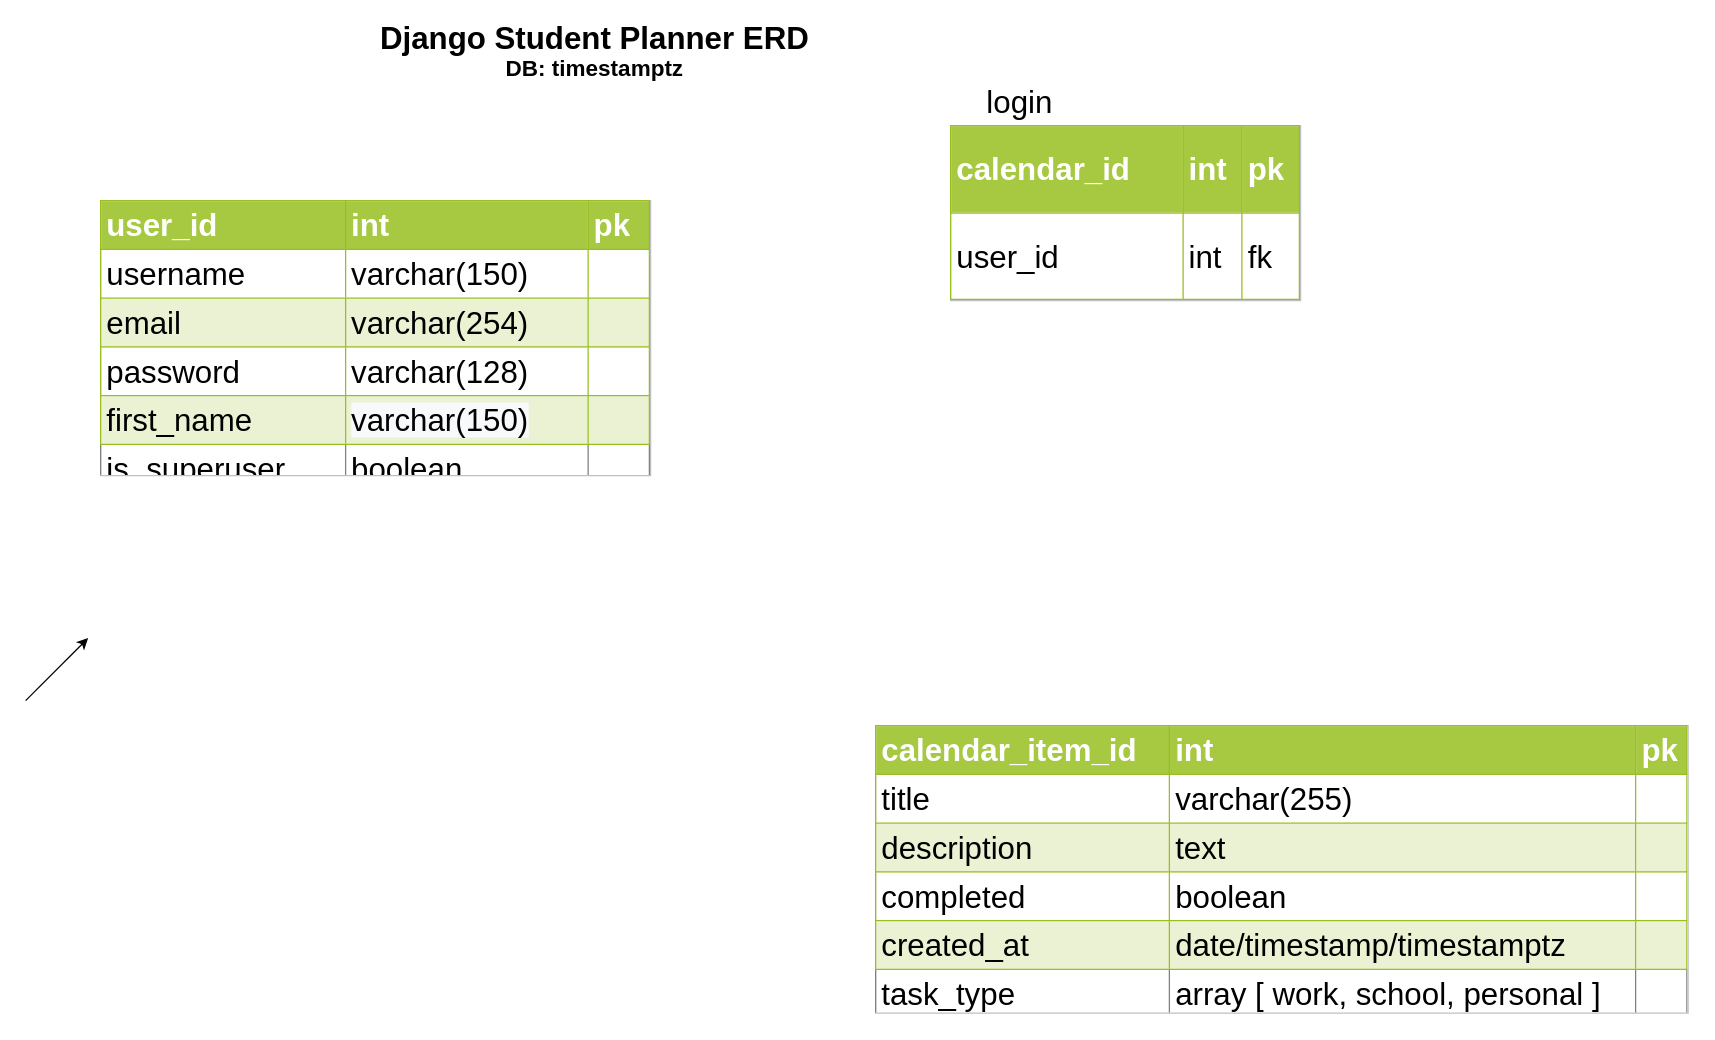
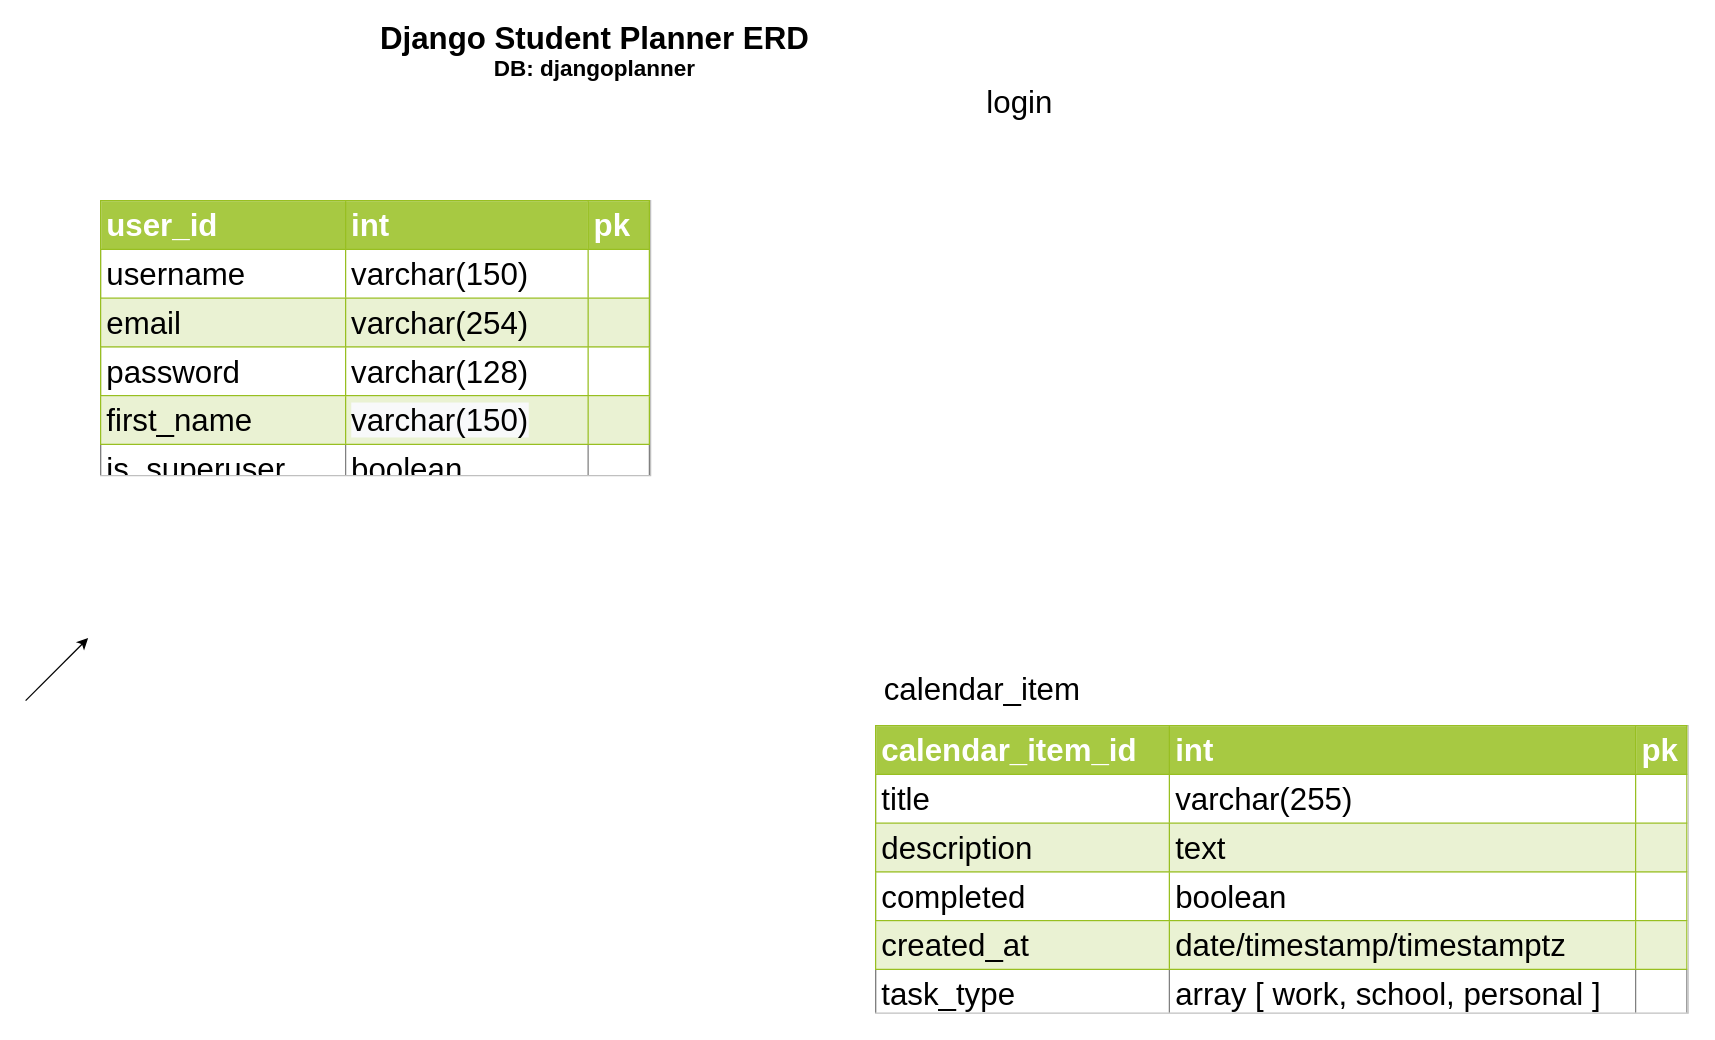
node "Django Student Planner ERD DB: timestamptz": label "Django Student Planner ERD DB: timestamptz" -> "Django Student Planner ERD DB: djangoplanner"
node "calendar_id intpk user_id int fk": removed
node "calendar_item": added
